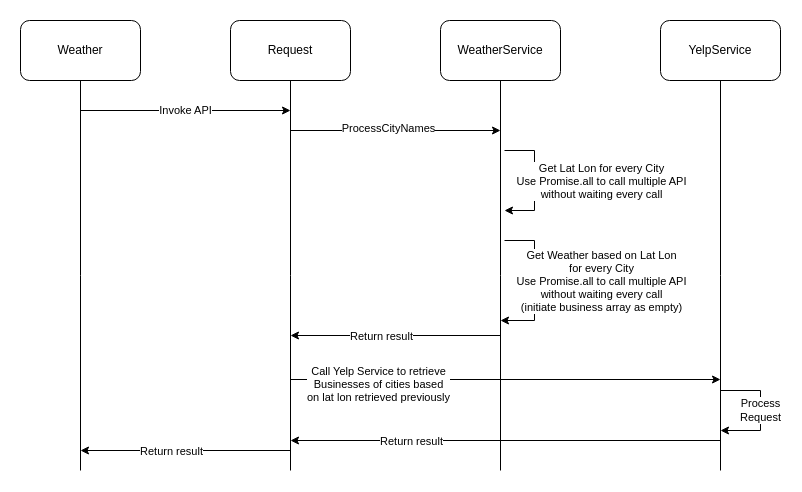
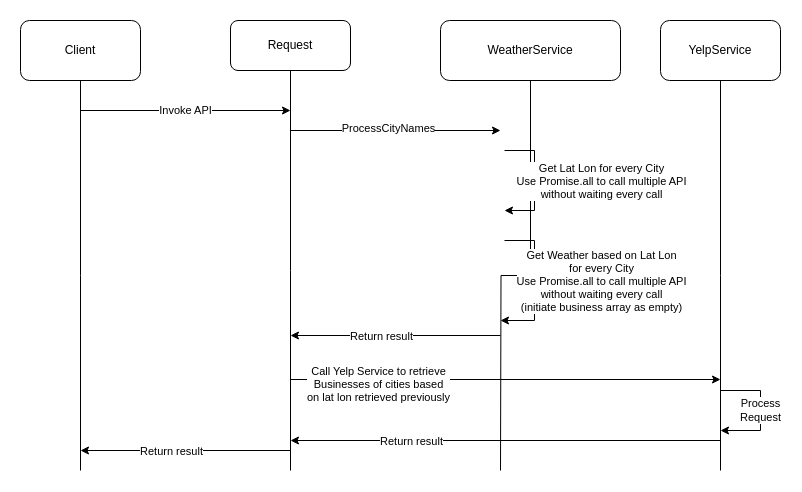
node "Weather": label "Weather" -> "Client"
node "Request": size 120x60 -> 120x50
node "WeatherService": size 120x60 -> 180x60
